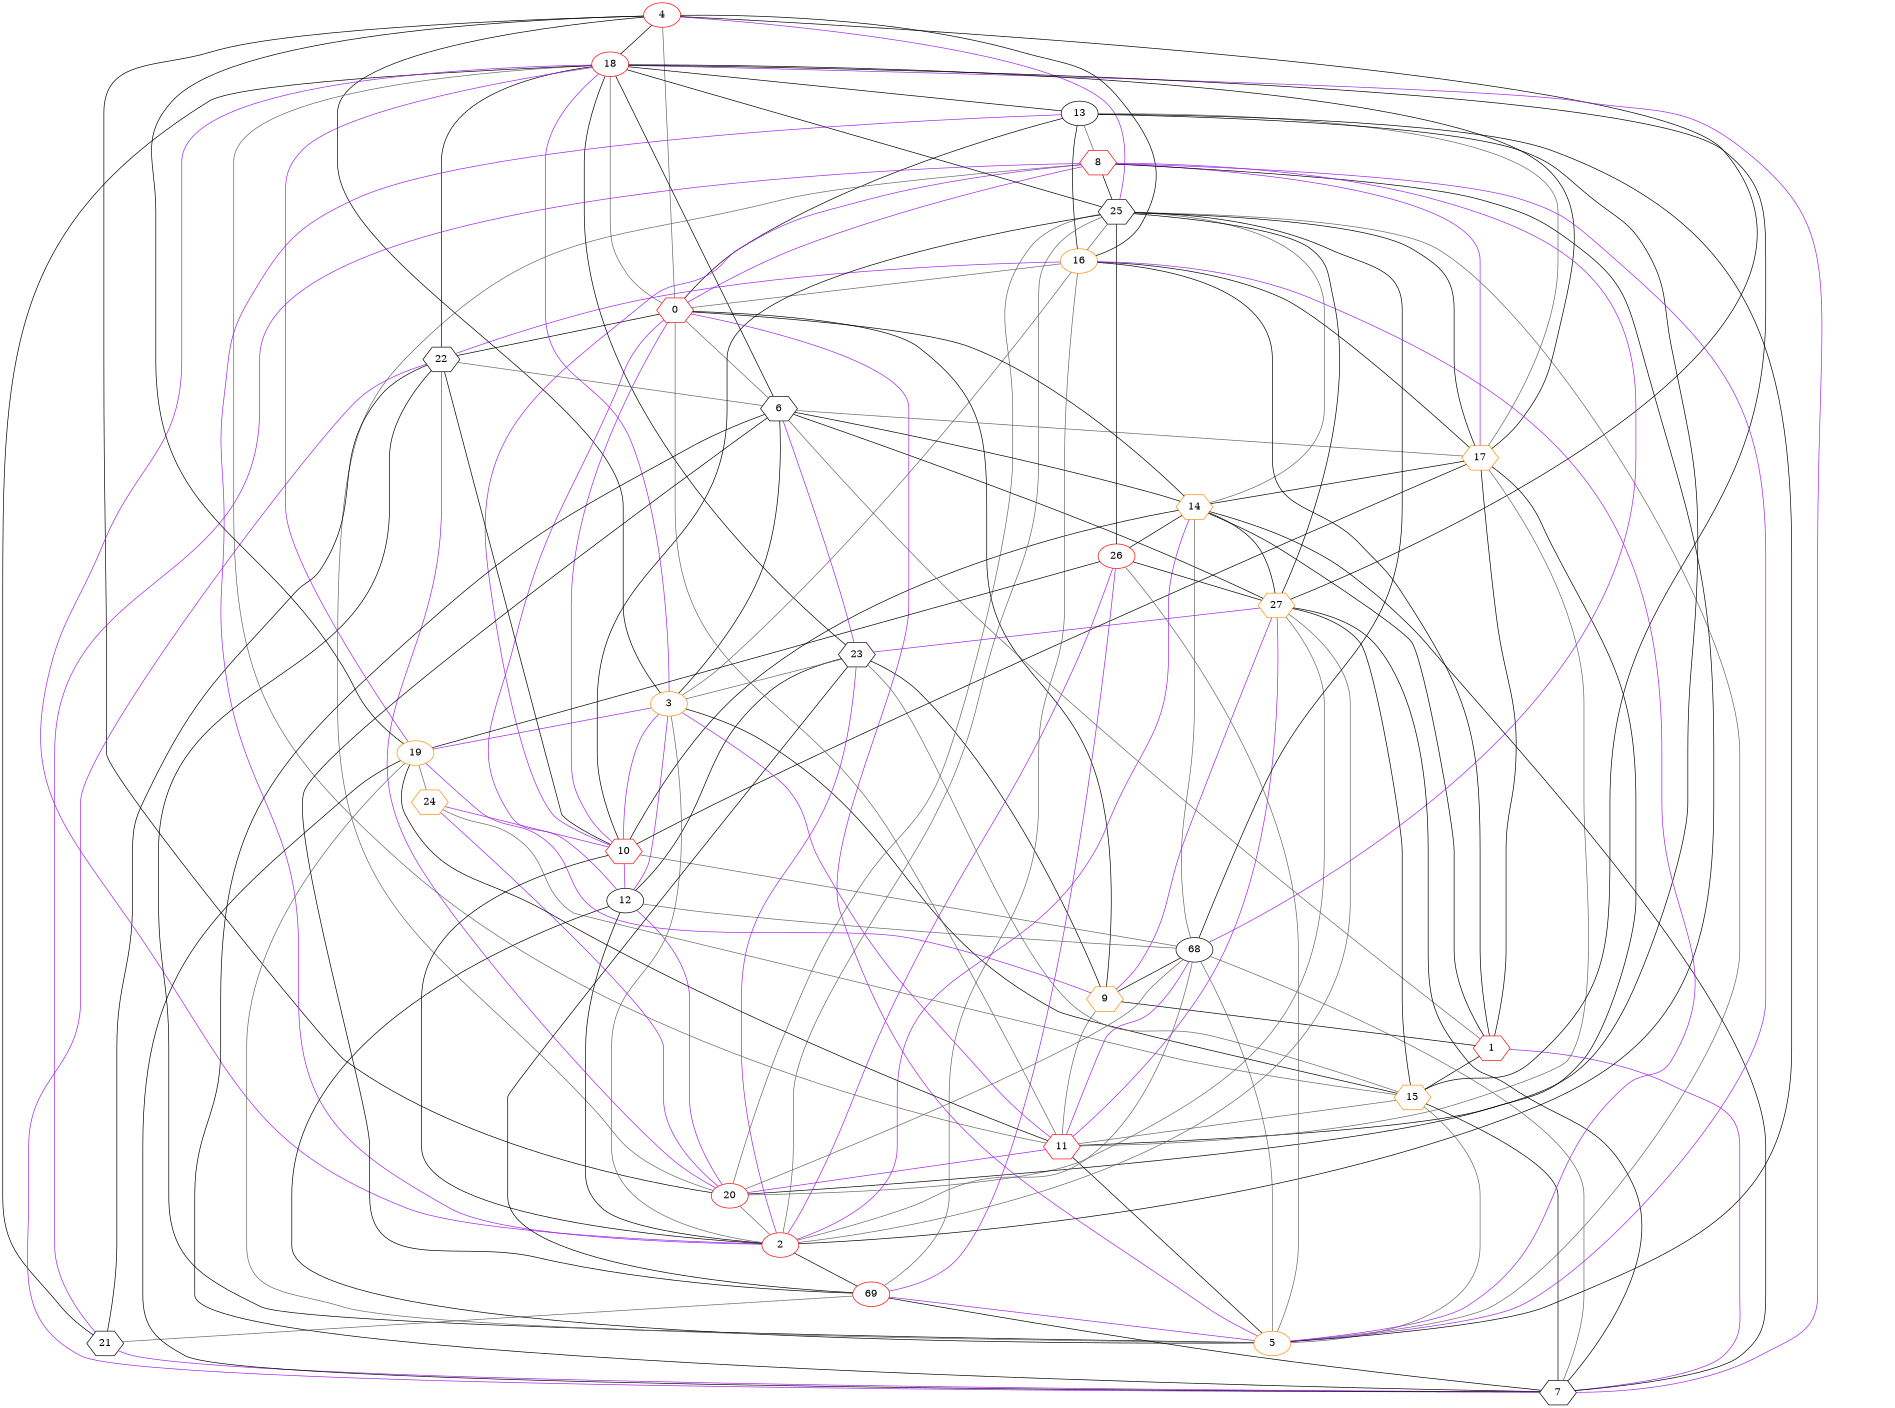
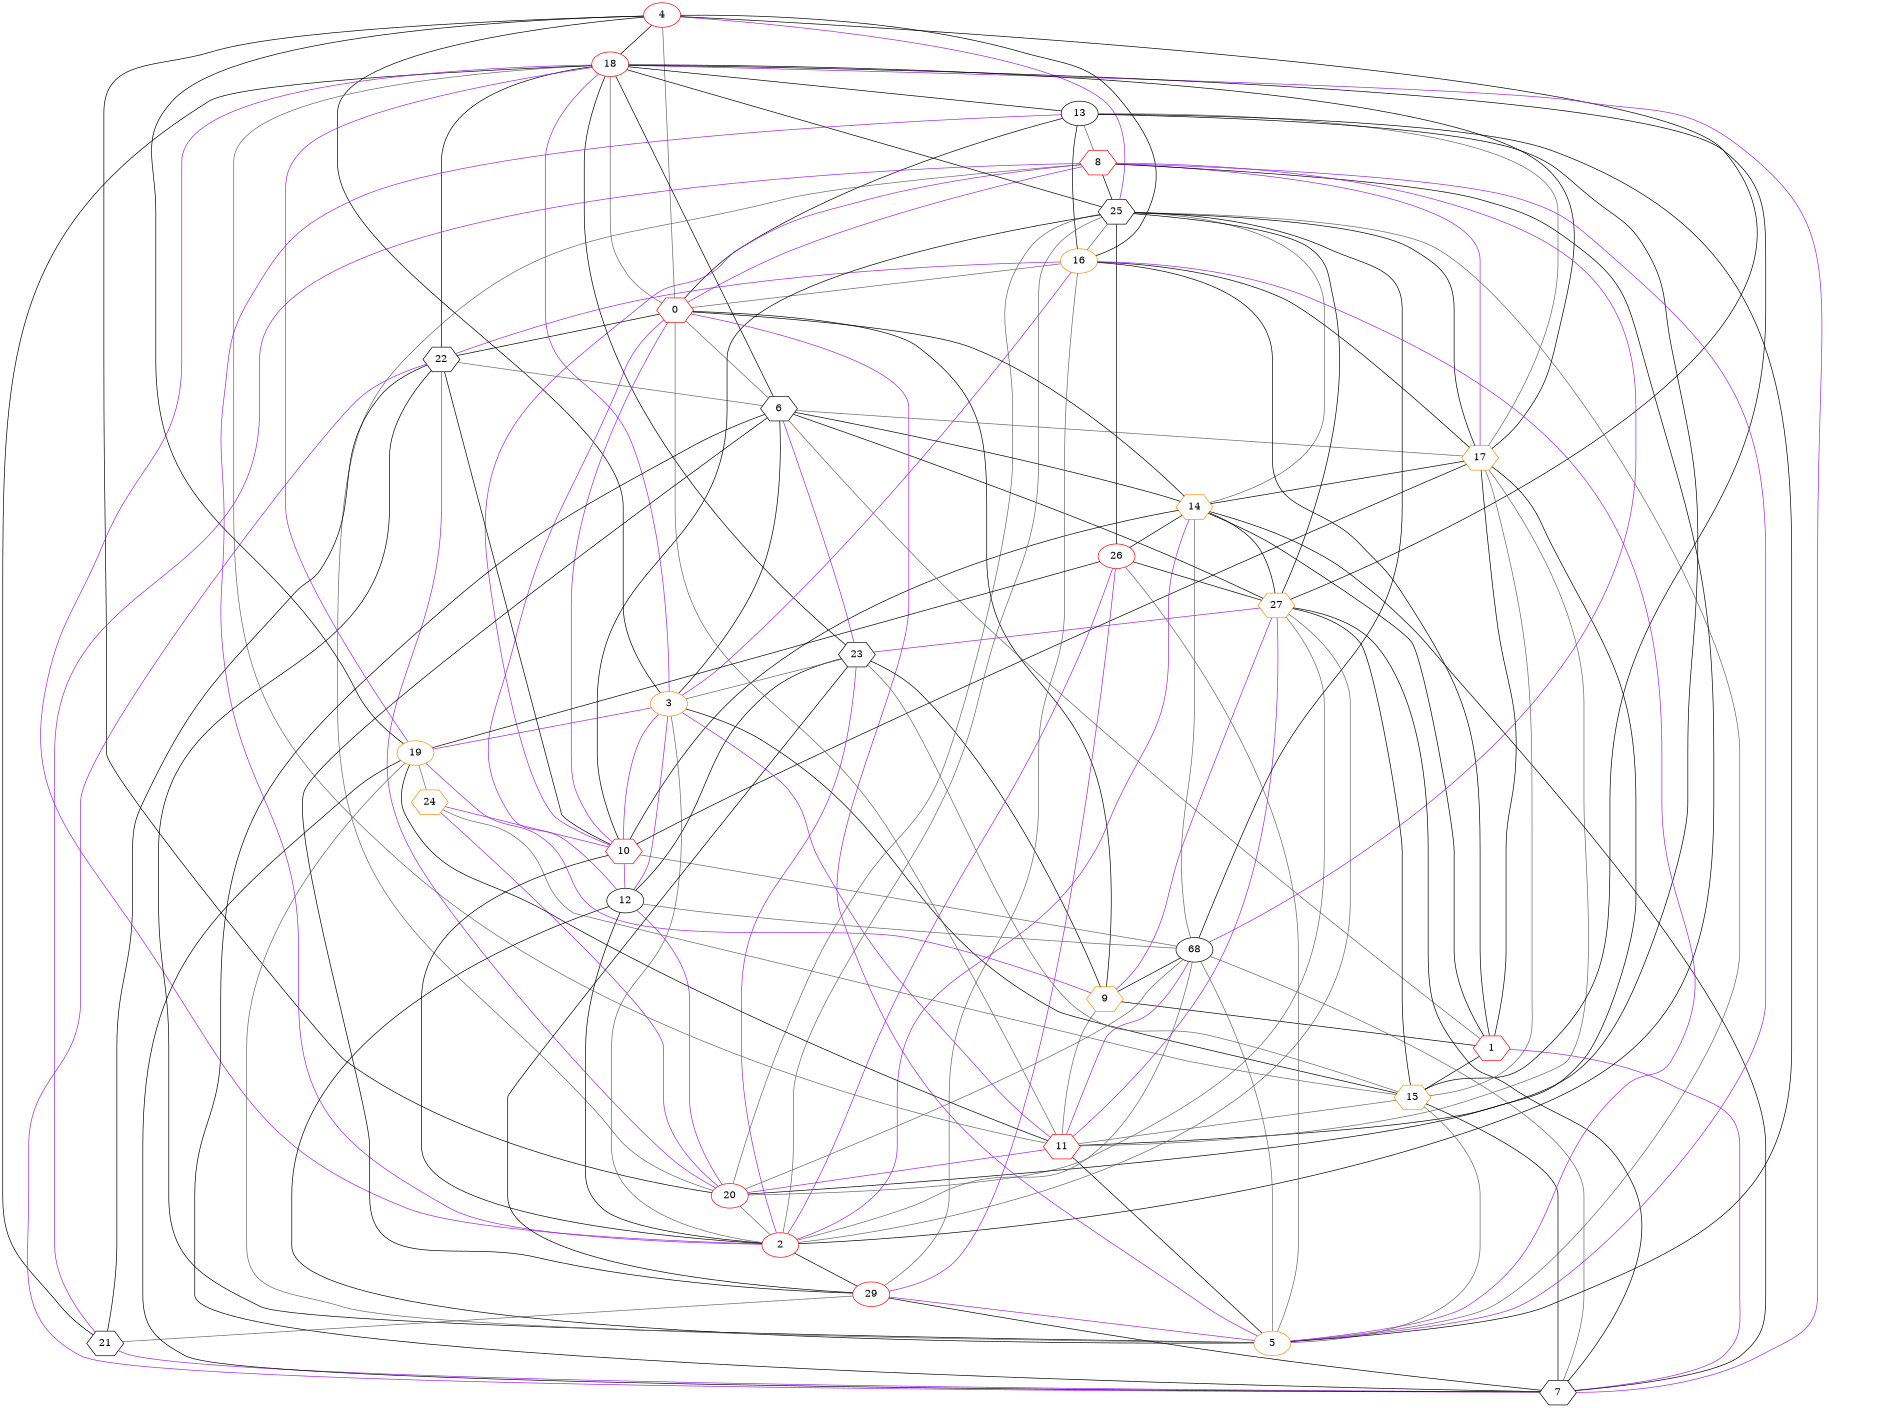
edge "16" -- "3": color gray40 -> purple
edge "17" -- "15": added
node "69": label "69" -> "29"
